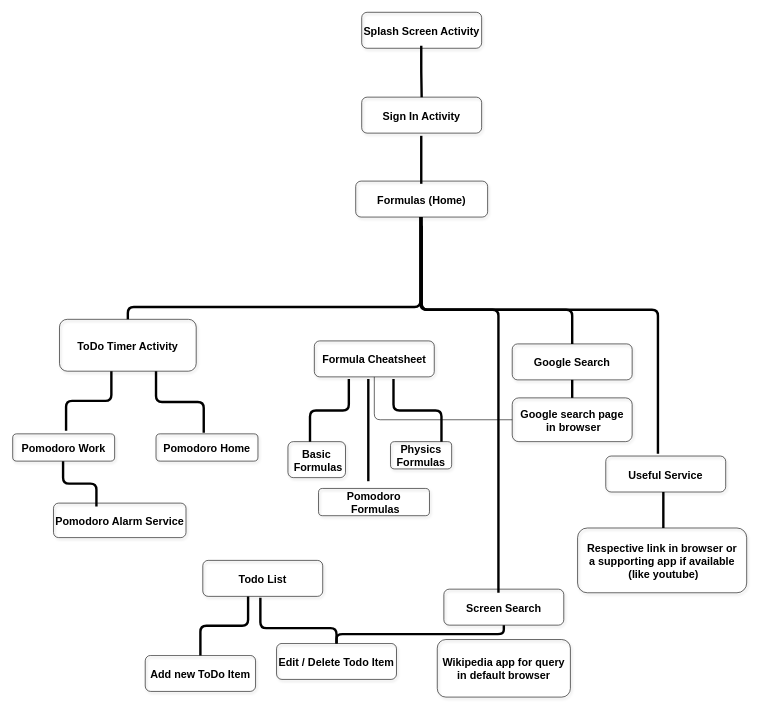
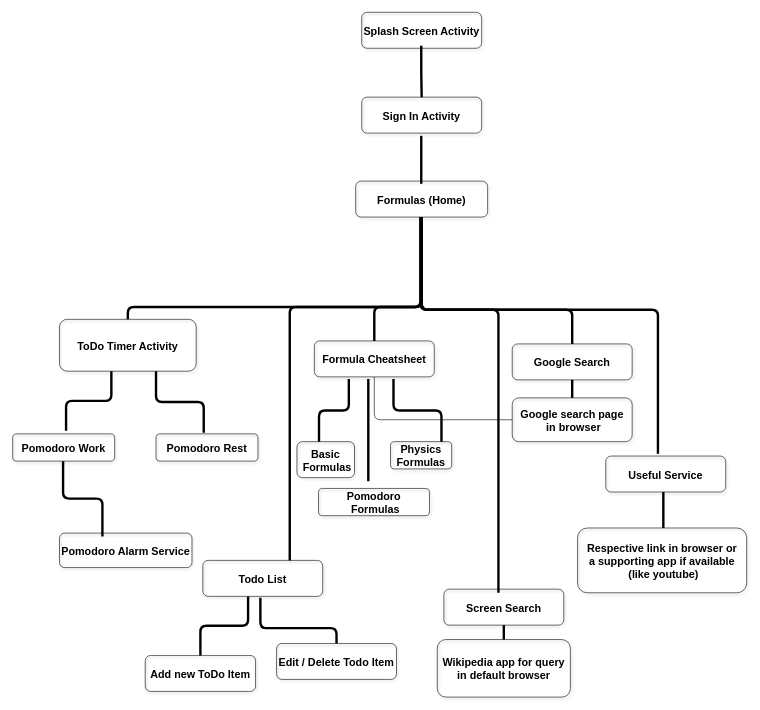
edge "Formulas (Home)" -- "Formula Cheatsheet": added
edge "Formulas (Home)" -- "Todo List": added
node "Pomodoro Home": label "Pomodoro Home" -> "Pomodoro Rest"
node "Basic Formulas": moved (317, 460) -> (326, 460)
node "Pomodoro Alarm Service": moved (119, 521) -> (125, 551)
edge "Screen Search" -- "Edit / Delete Todo Item": now "Screen Search" -- "Wikipedia app for query in default browser"
